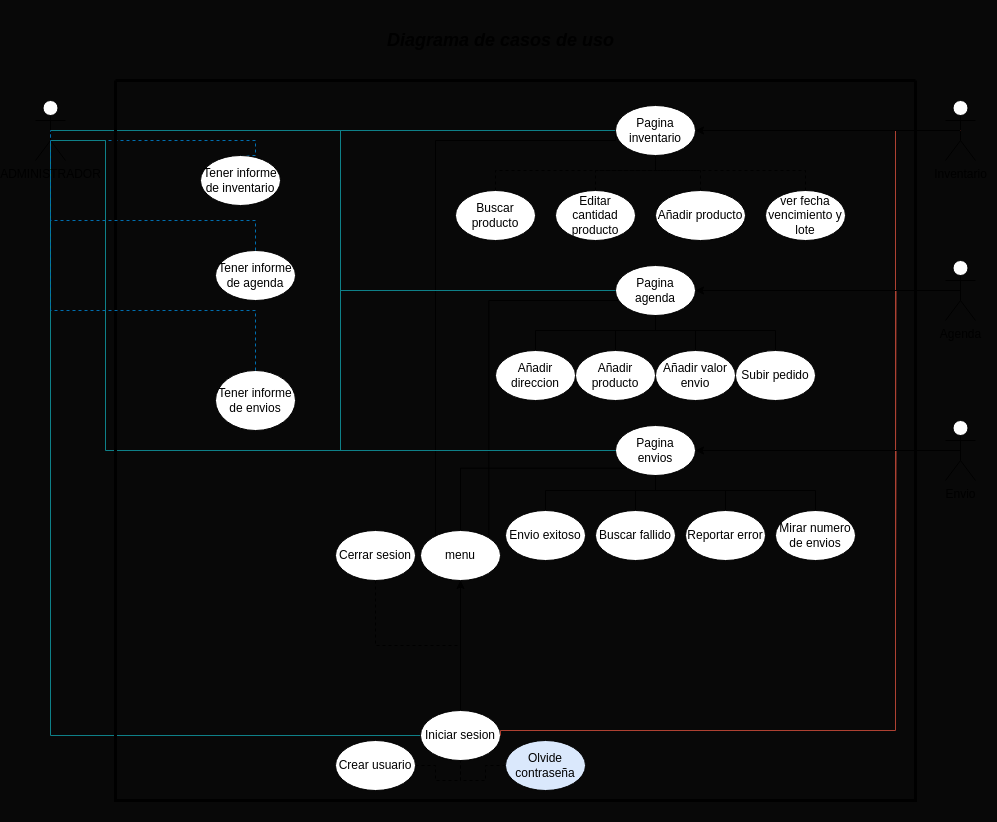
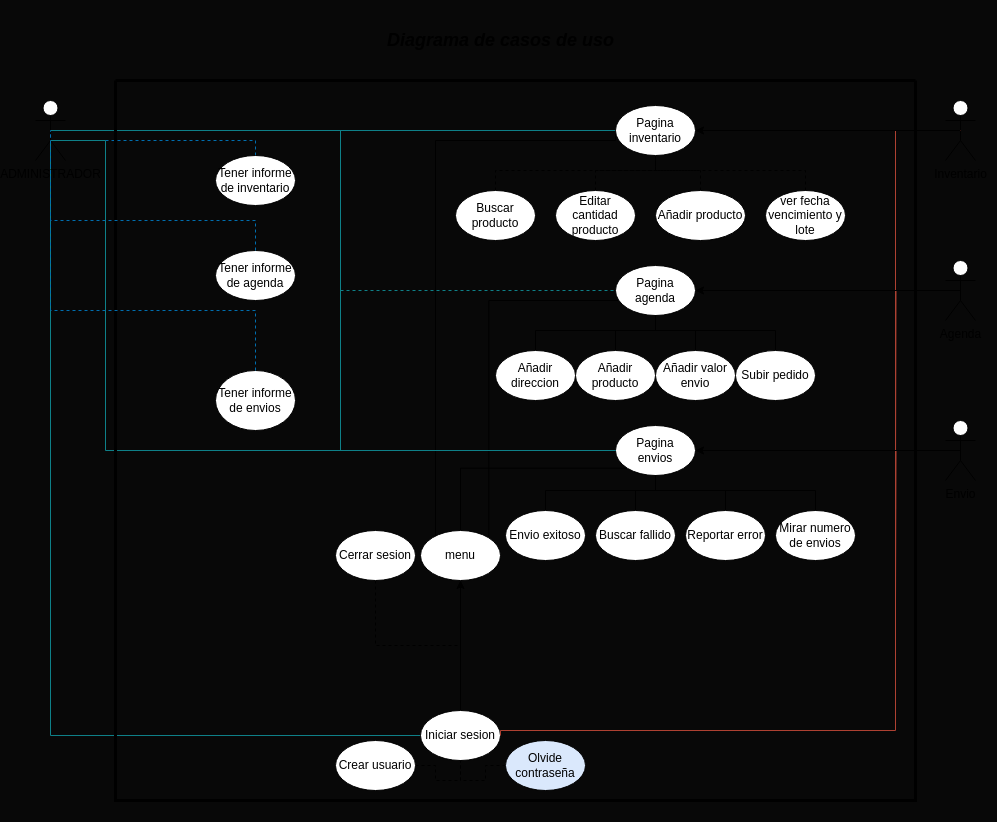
node "Tener informe de inventario": moved (241, 181) -> (256, 181)
edge "ADMINISTRADOR" -- "Pagina agenda": style solid -> dashed
